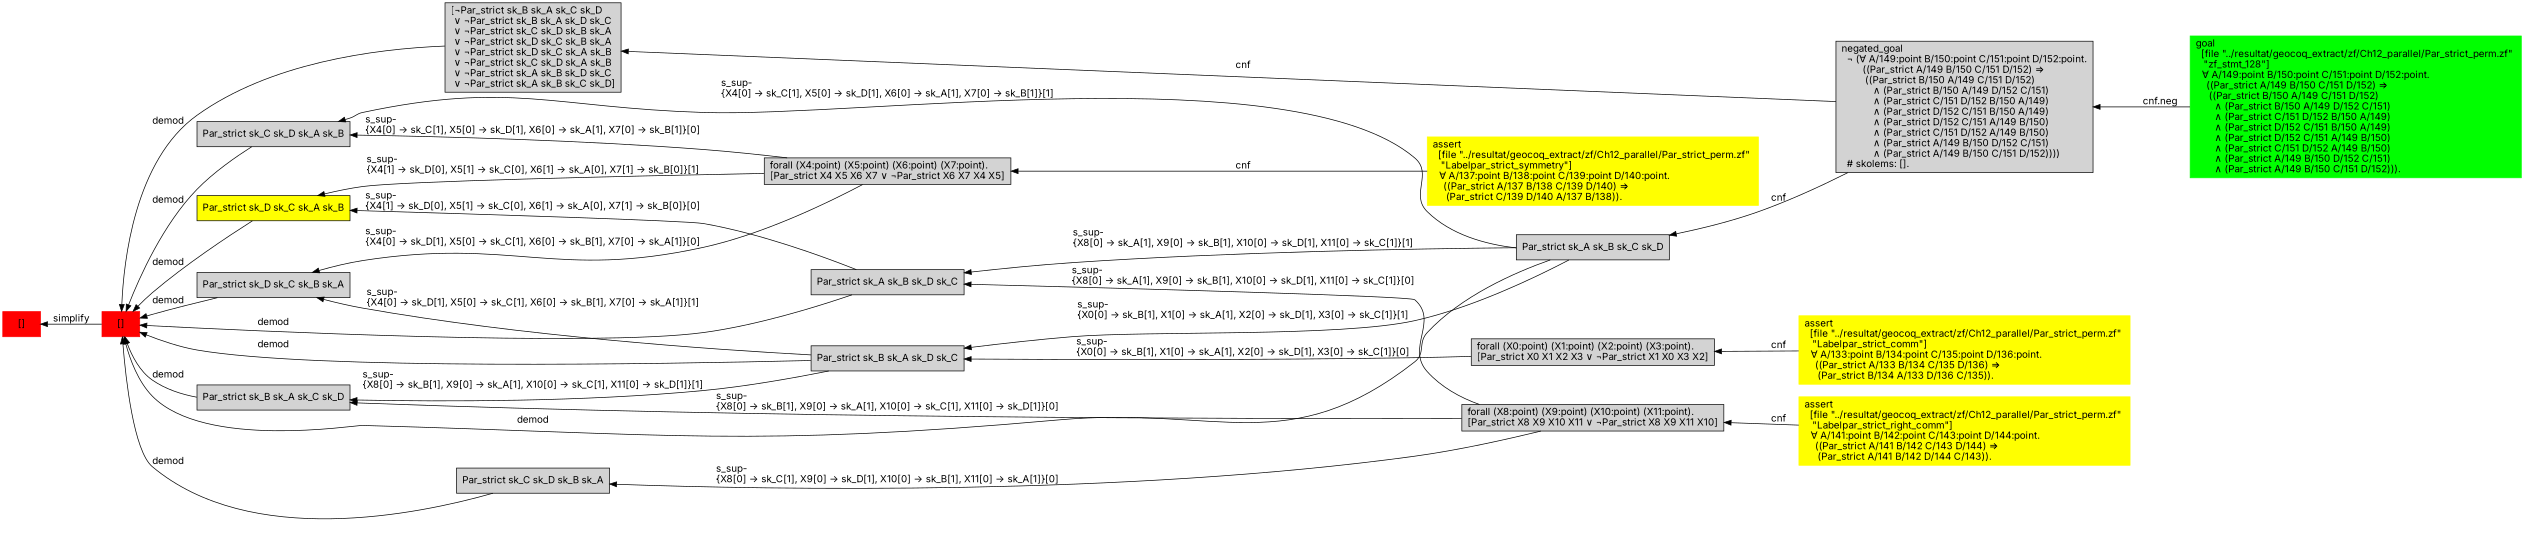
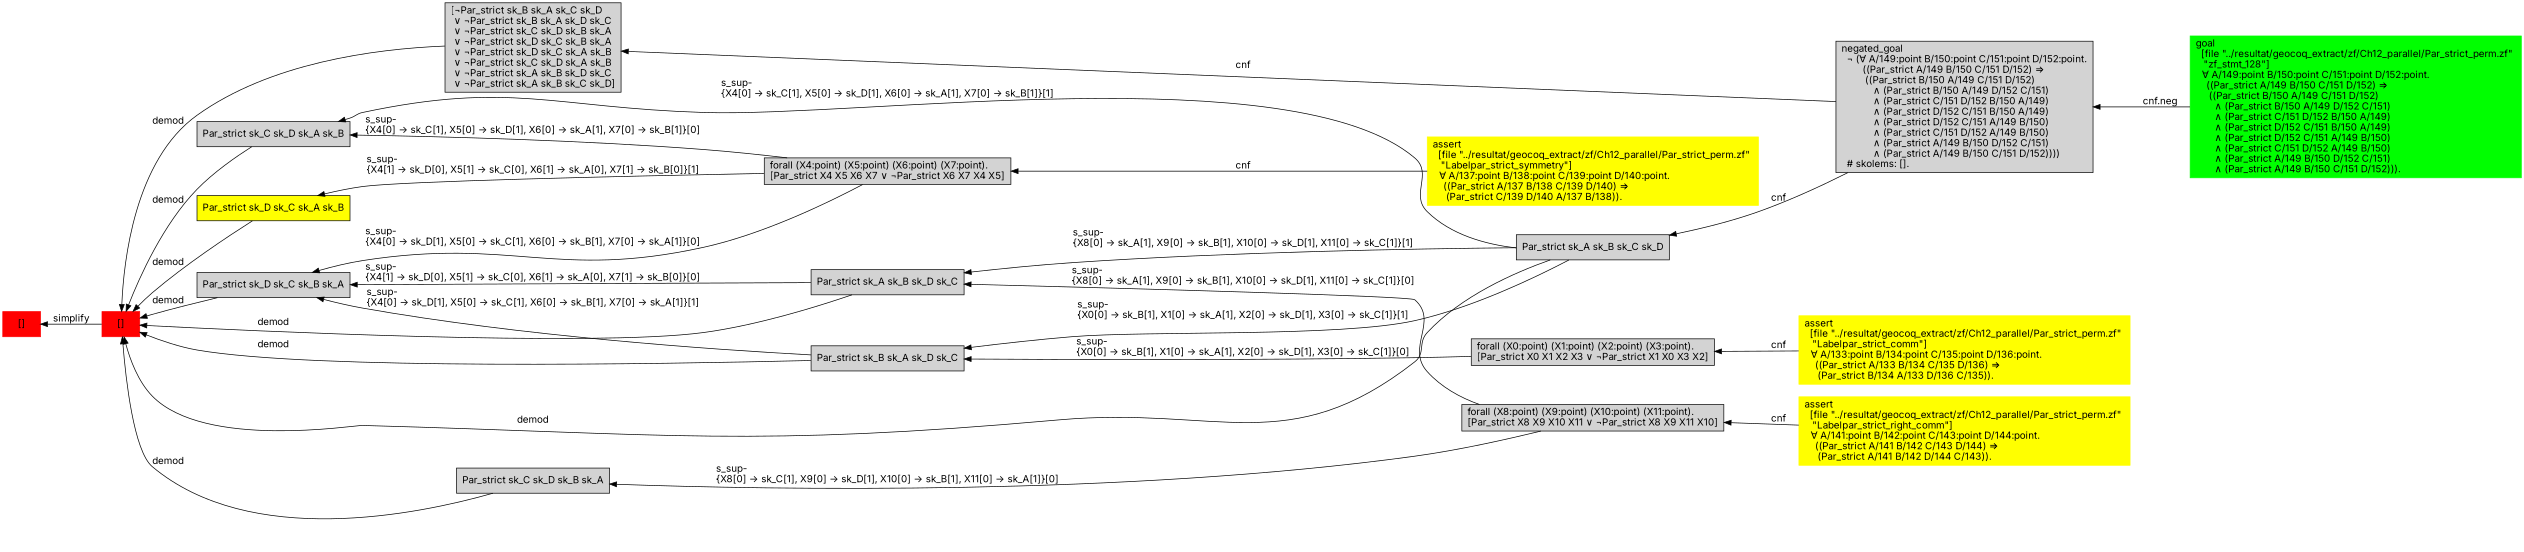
edge "Par_strict sk_A sk_B sk_D sk_C" -> "Par_strict sk_D sk_C sk_A sk_B": now "Par_strict sk_A sk_B sk_D sk_C" -> "Par_strict sk_D sk_C sk_B sk_A"
node "Par_strict sk_B sk_A sk_C sk_D": removed
